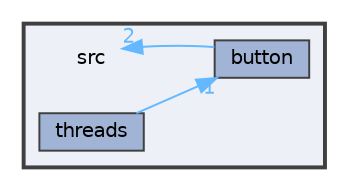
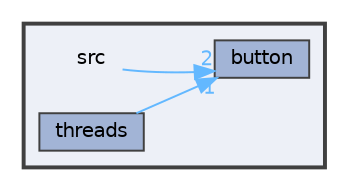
edge "button" -> "src": reversed
